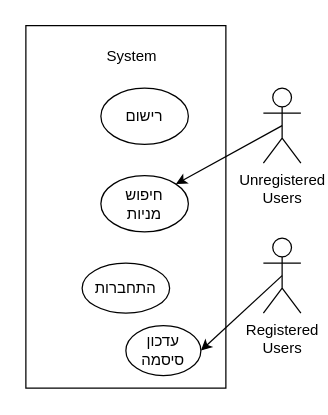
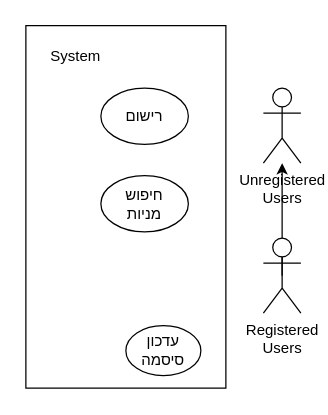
node "System": moved (132, 57) -> (76, 57)
edge "Unregistered Users" -> "חיפוש מניות": removed
node "התחברות": removed
edge "Registered Users" -> "עדכון סיסמה": now "Registered Users" -> "Unregistered Users"
